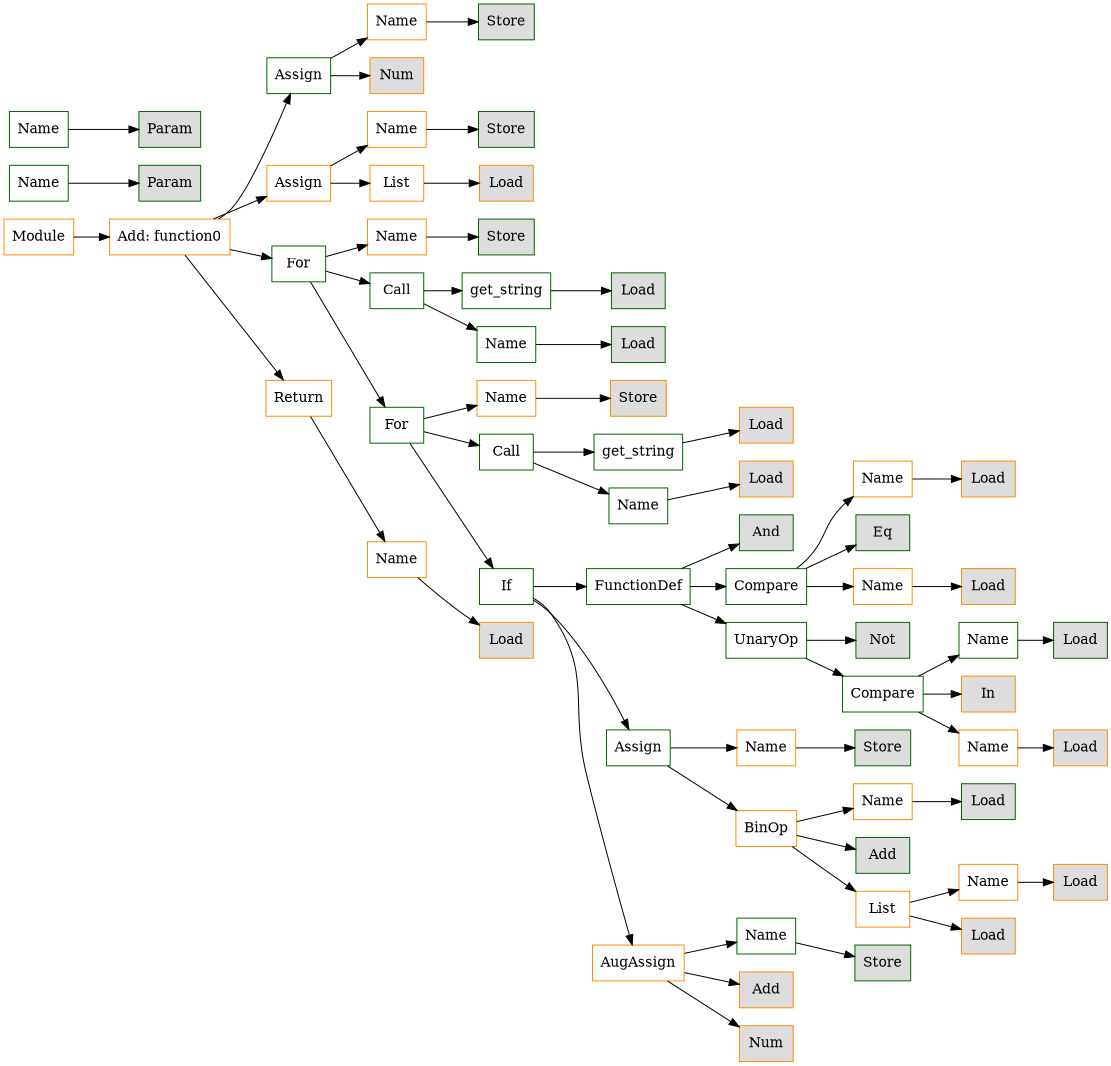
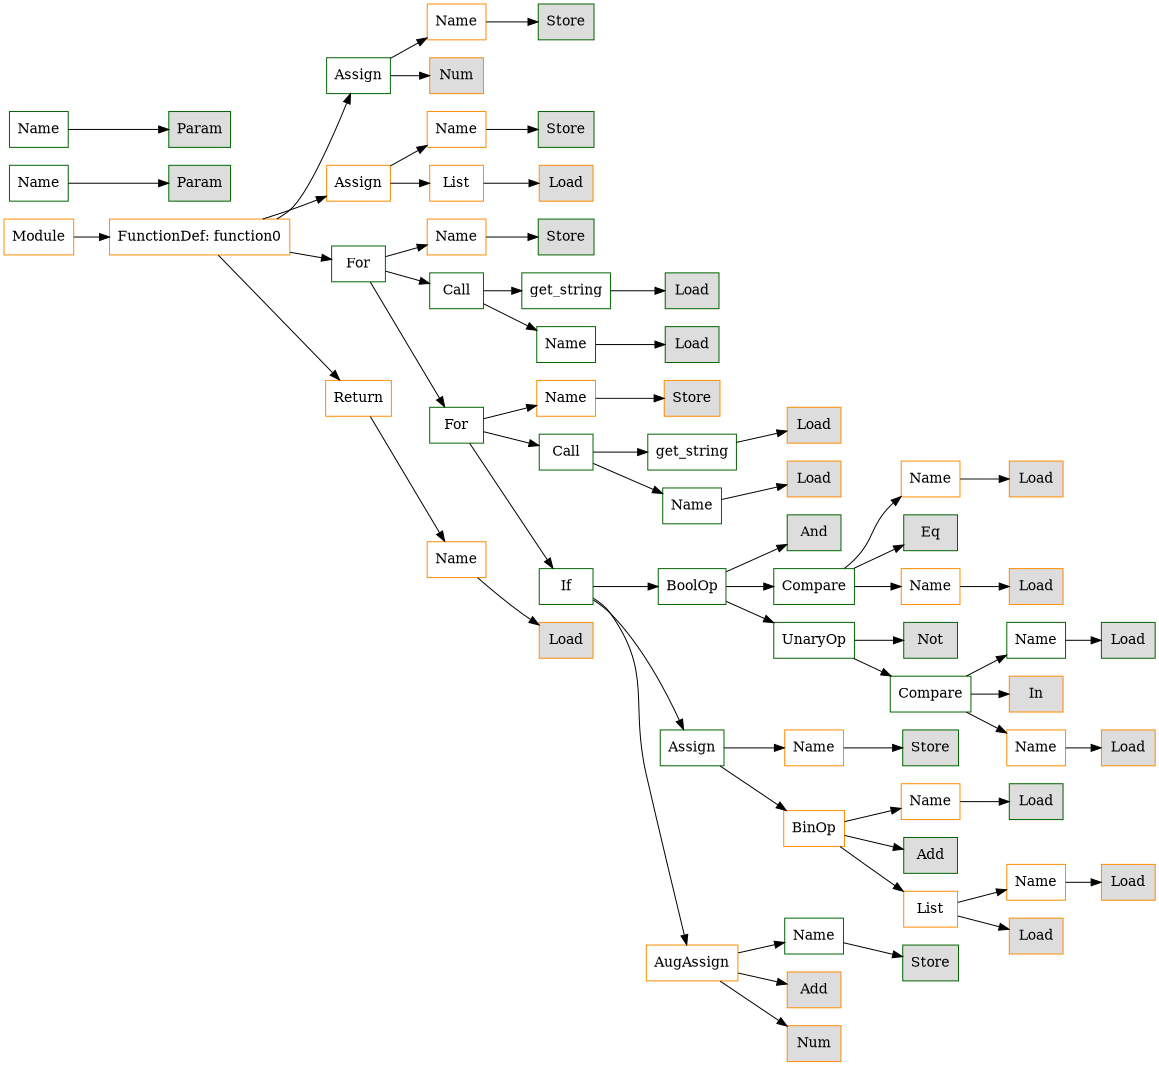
node "Add: function0": label "Add: function0" -> "FunctionDef: function0"
node "FunctionDef": label "FunctionDef" -> "BoolOp"
